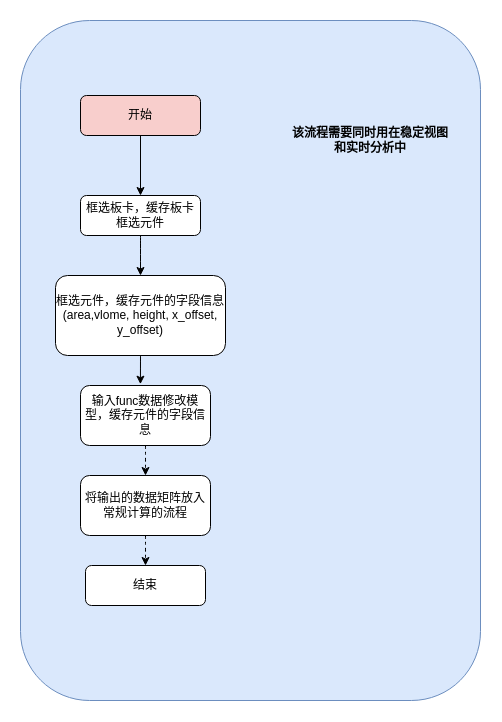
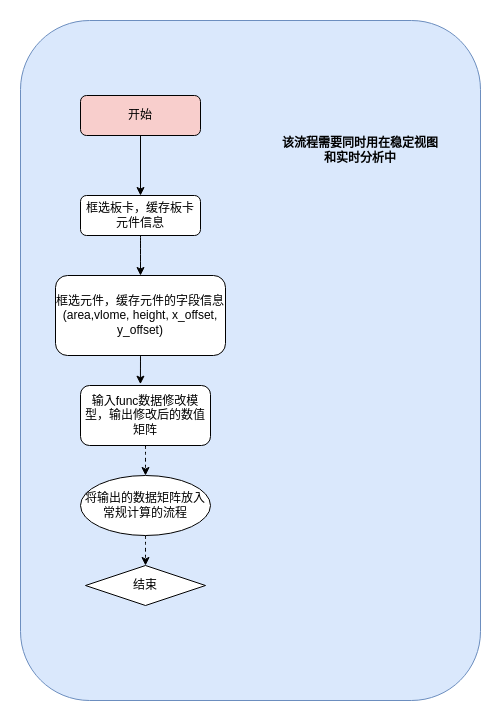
node "该流程需要同时用在稳定视图和实时分析中": moved (371, 141) -> (361, 151)
node "框选板卡，缓存板卡 框选元件": label "框选板卡，缓存板卡 框选元件" -> "框选板卡，缓存板卡 元件信息"
node "输入func数据修改模型，缓存元件的字段信息": label "输入func数据修改模型，缓存元件的字段信息" -> "输入func数据修改模型，输出修改后的数值矩阵"
node "将输出的数据矩阵放入常规计算的流程": shape rounded rectangle -> ellipse
node "结束": shape rounded rectangle -> diamond
